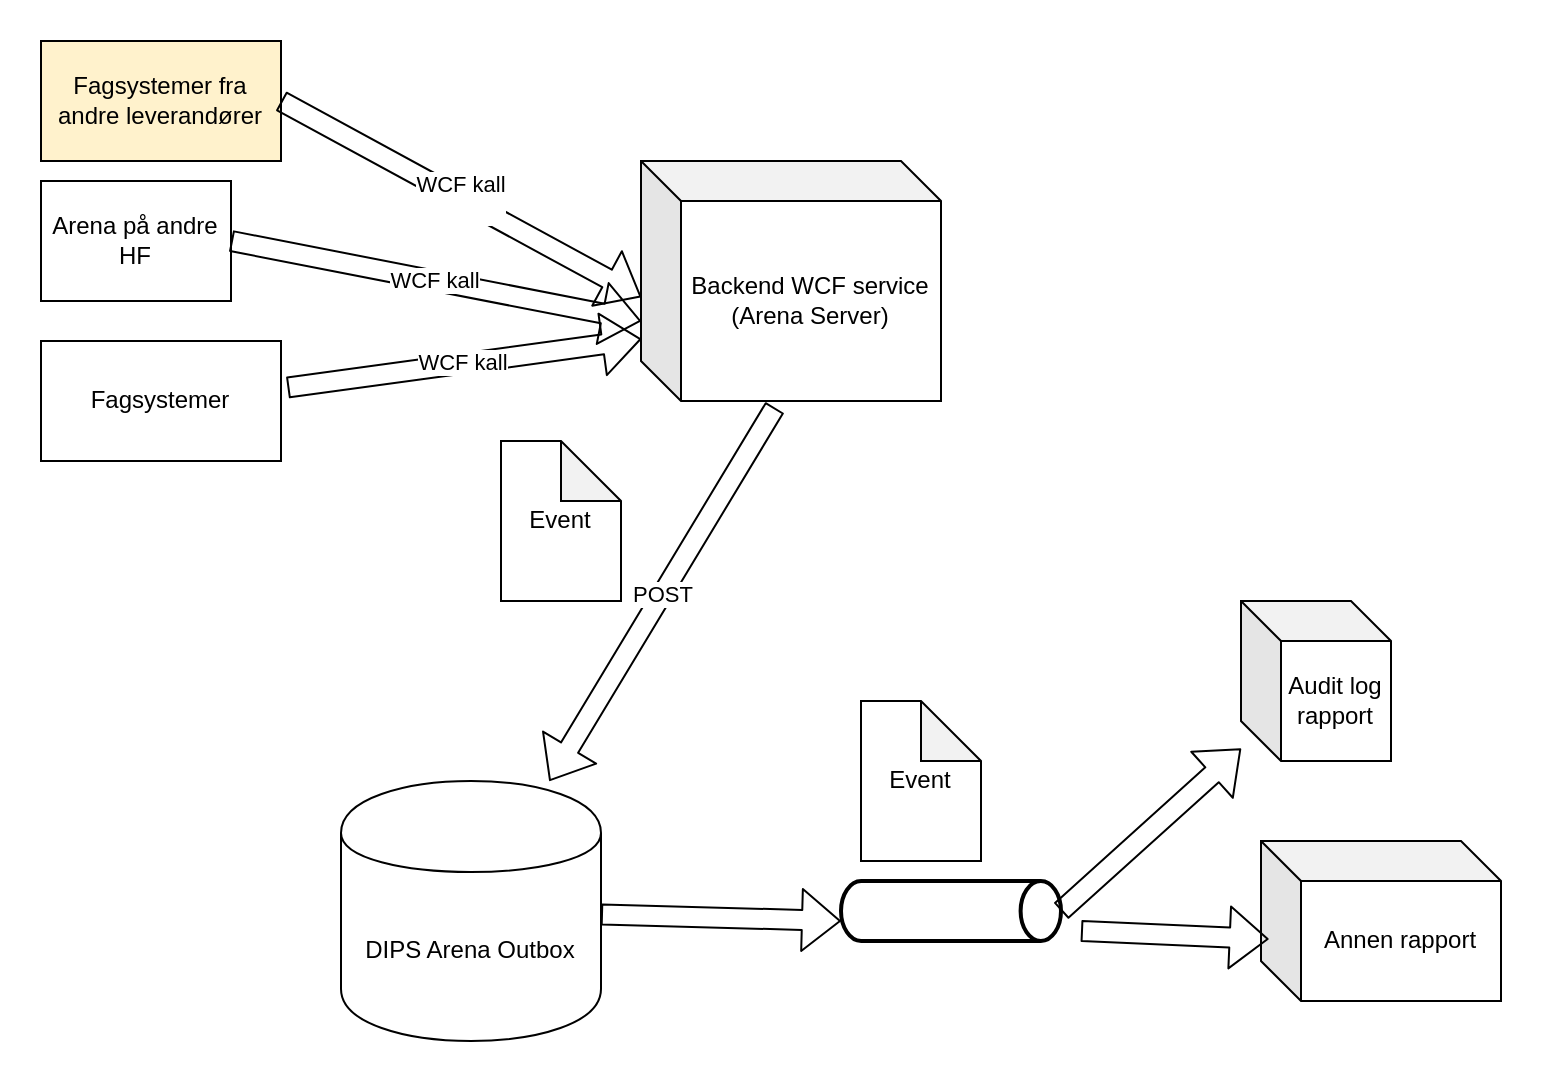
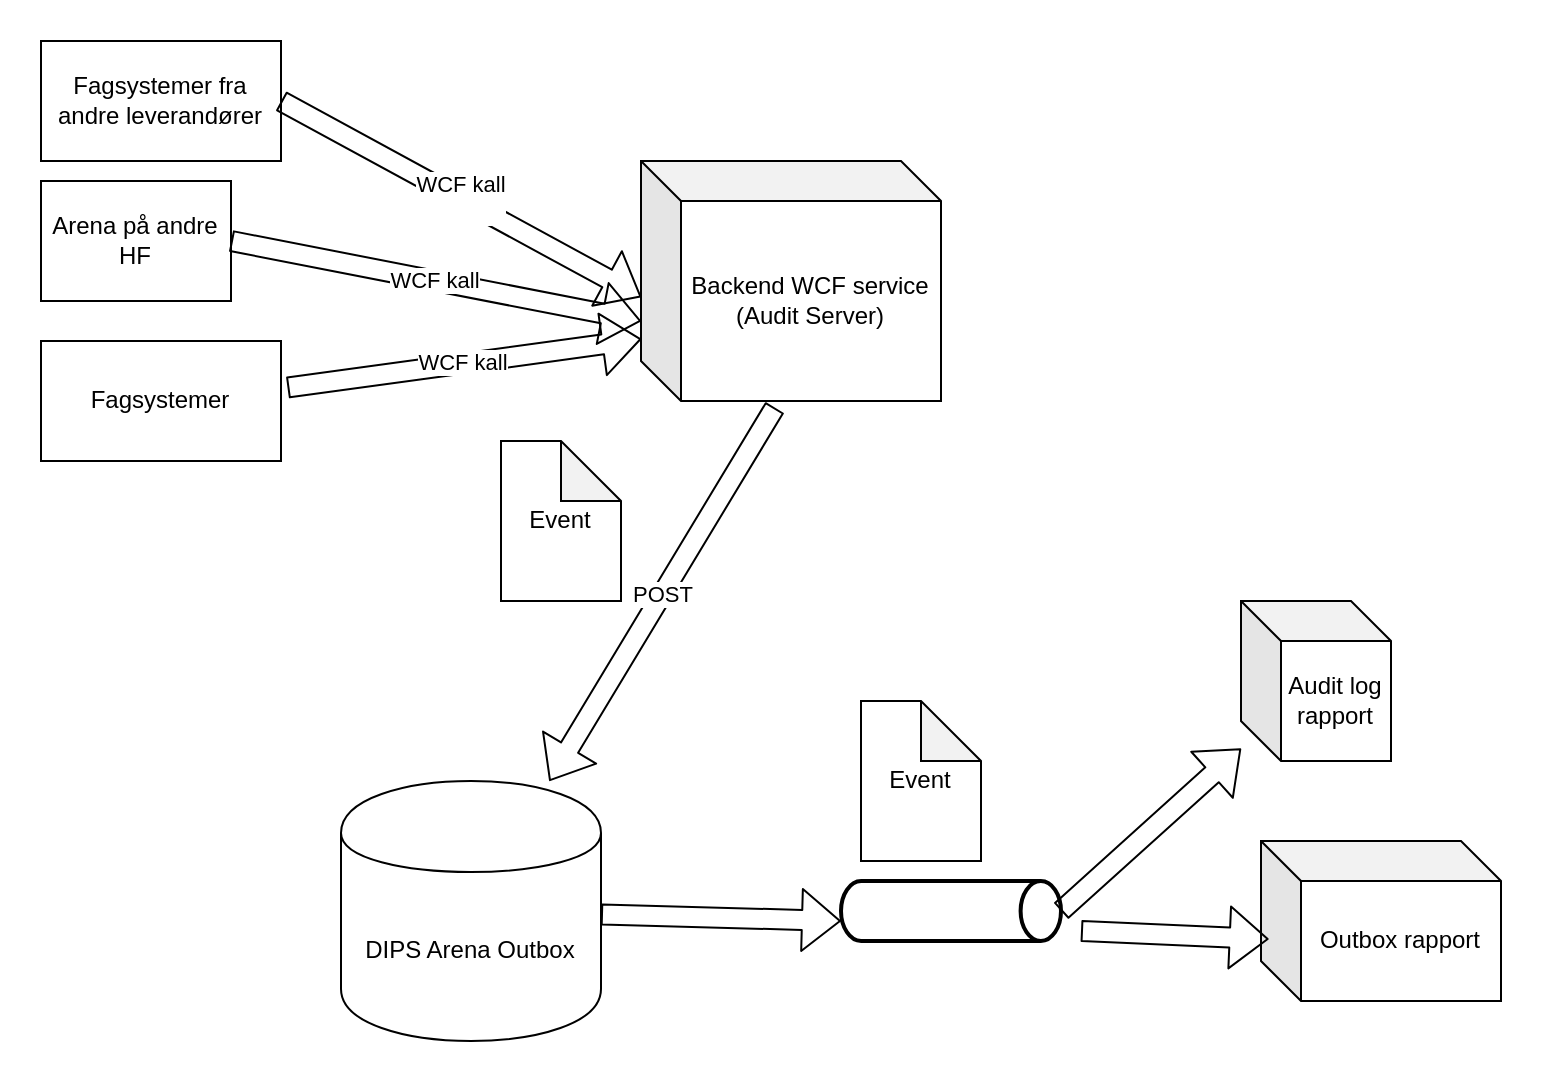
node "Fagsystemer fra andre leverandører": fillcolor #fff2cc -> #ffffff
node "Backend WCF service (Arena Server)": label "Backend WCF service (Arena Server)" -> "Backend WCF service (Audit Server)"
node "Annen rapport": label "Annen rapport" -> "Outbox rapport"
